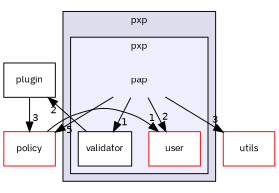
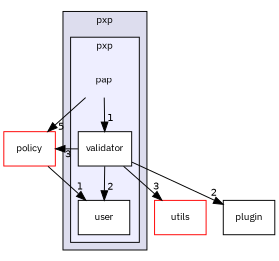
edge "plugin" -> "policy": now "validator" -> "policy"
edge "pap" -> "user": now "validator" -> "user"
edge "pap" -> "utils": now "validator" -> "utils"
node "user": color red -> black
